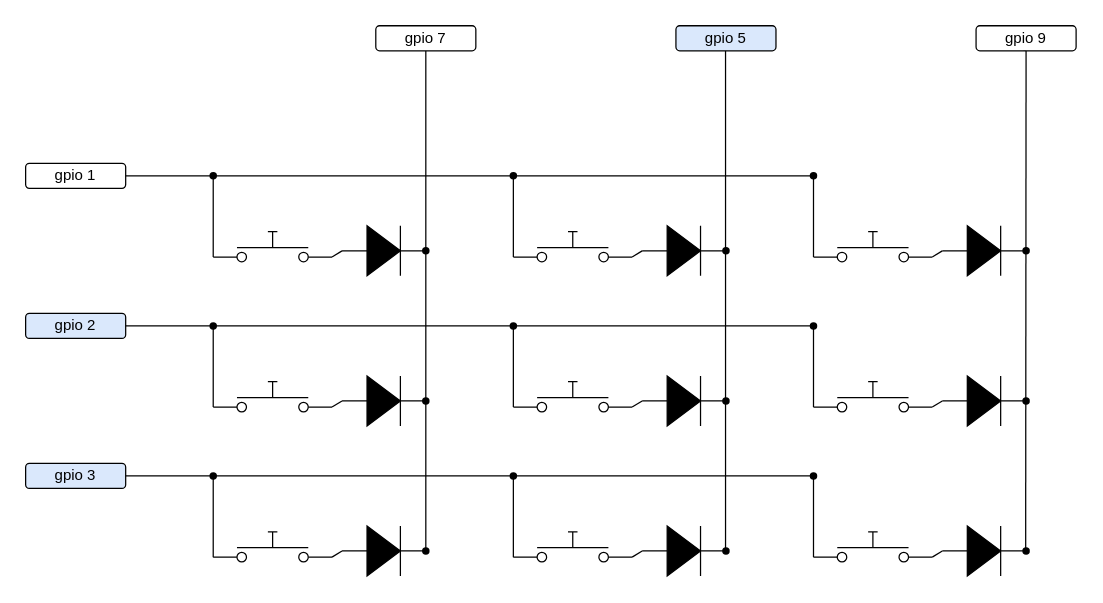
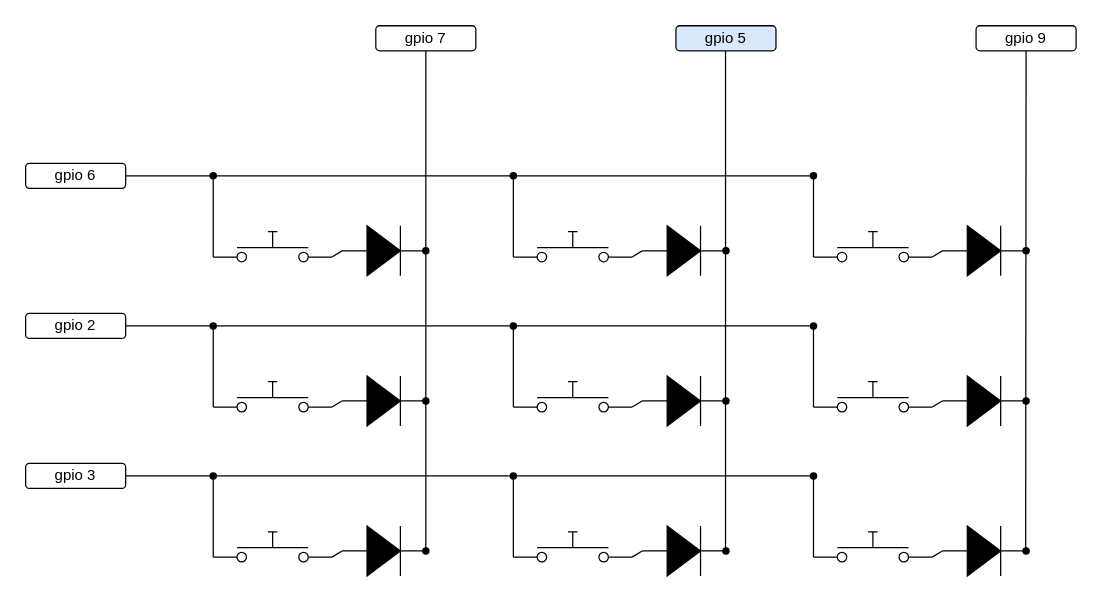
node "gpio 1": label "gpio 1" -> "gpio 6"
node "gpio 2": fillcolor #dae8fc -> #ffffff
node "gpio 3": fillcolor #dae8fc -> #ffffff
